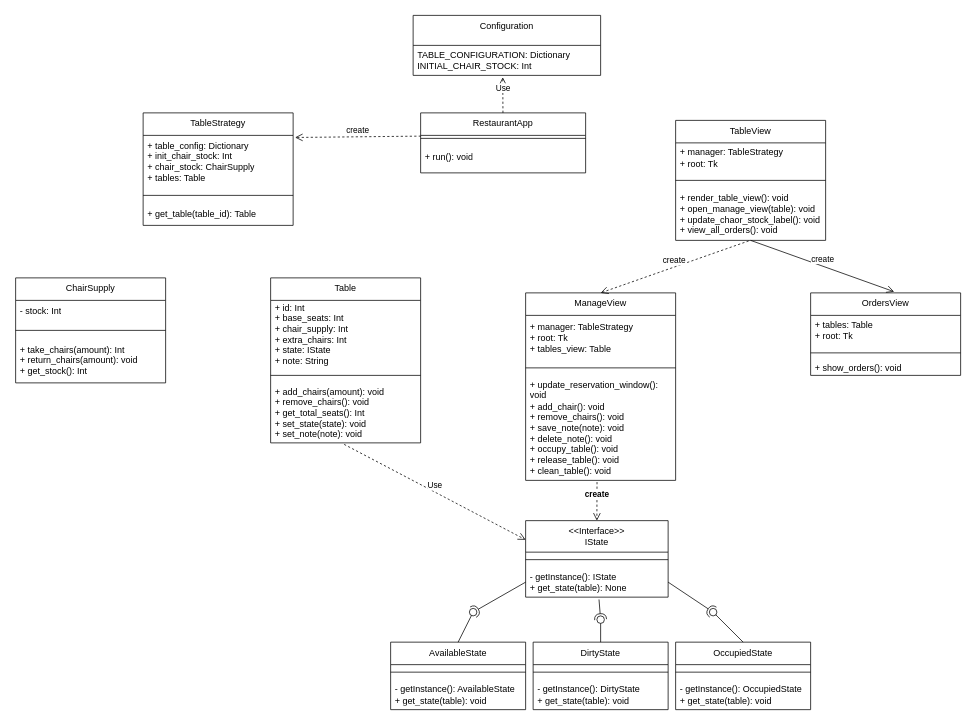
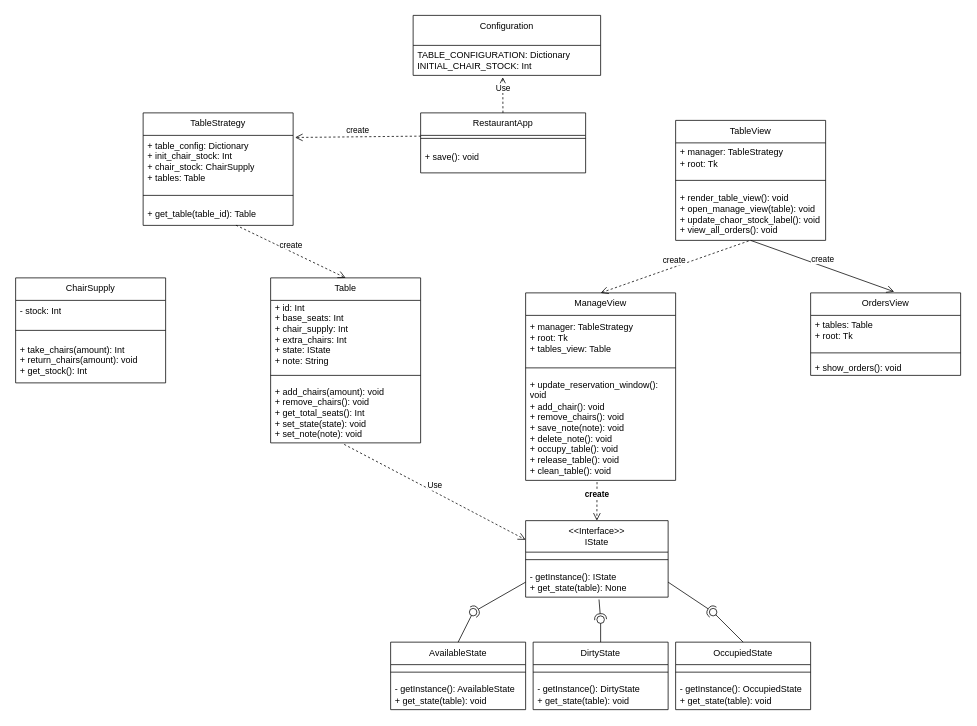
node "+ run(): void": label "+ run(): void" -> "+ save(): void"
edge "+ get_table(table_id): Table" -> "Table": added, label "create"
